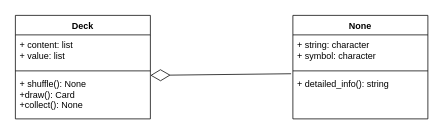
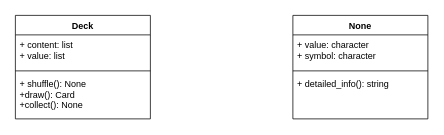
node "+ string: character + symbol: character": label "+ string: character + symbol: character" -> "+ value: character + symbol: character"
edge "+ detailed_info(): string" -> "+ shuffle(): None +draw(): Card +collect(): None": removed
